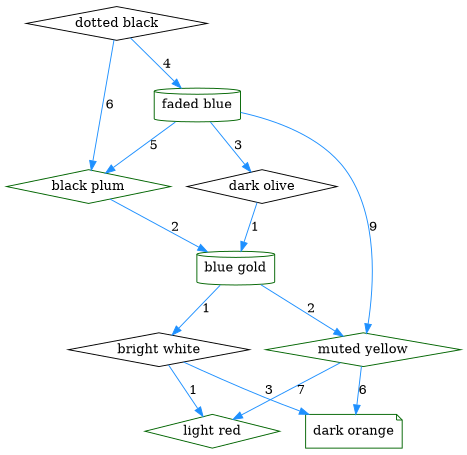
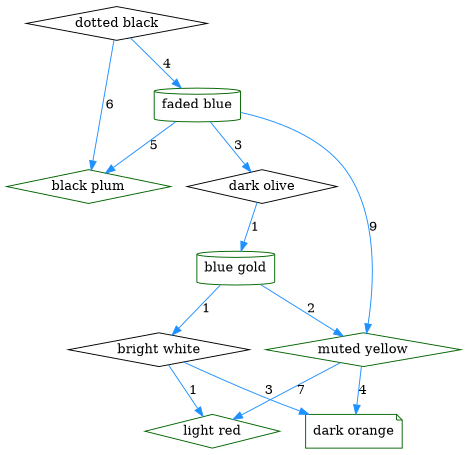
edge "black plum" -> "blue gold": removed, label "2"
edge "muted yellow" -> "dark orange": label "6" -> "4"
